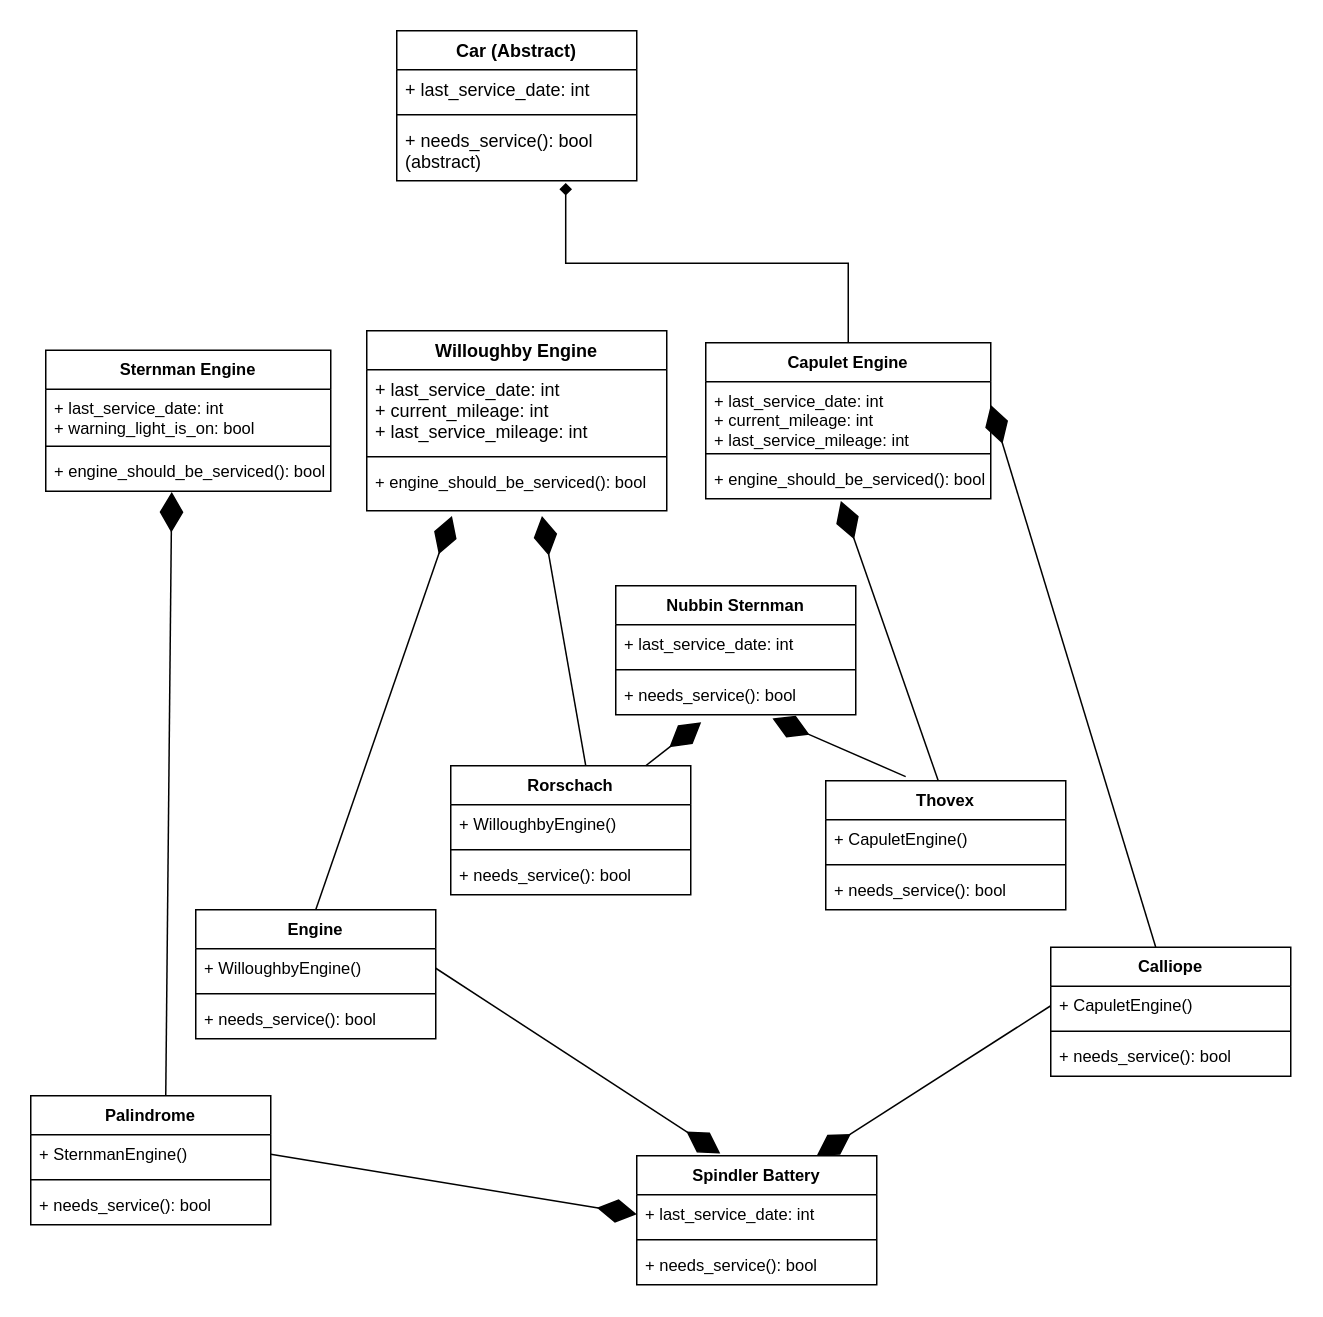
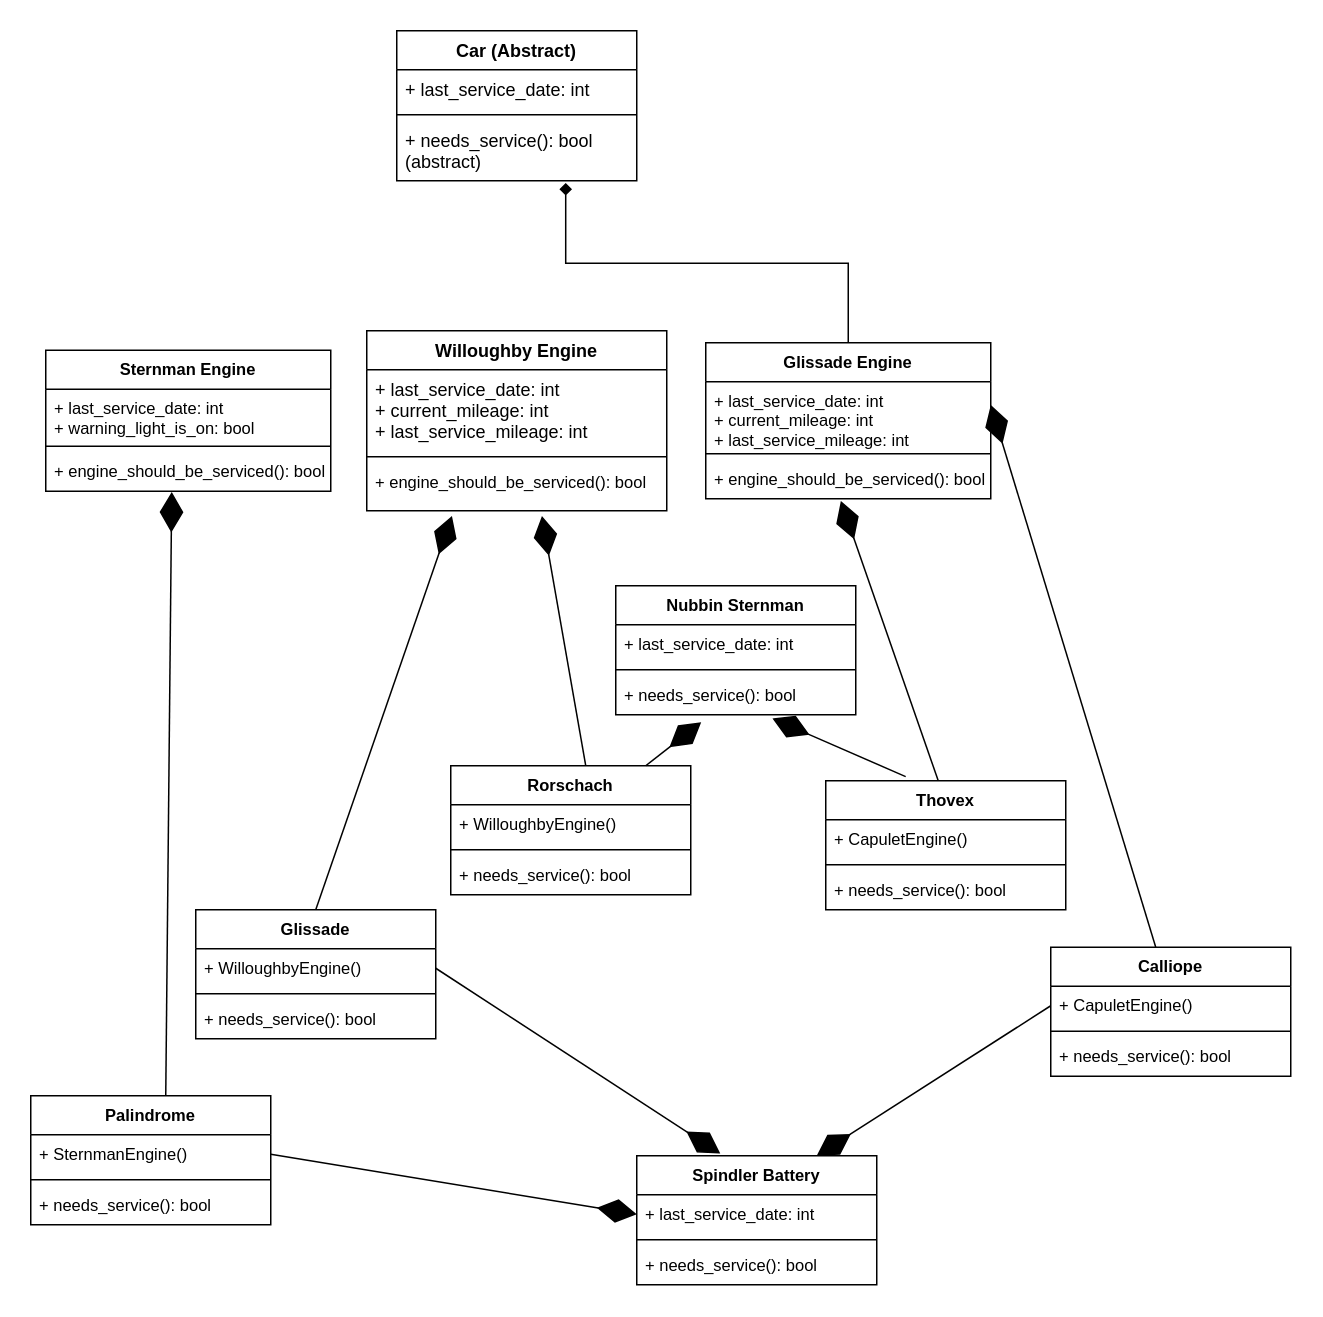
node "Capulet Engine": label "Capulet Engine" -> "Glissade Engine"
node "Engine": label "Engine" -> "Glissade"
